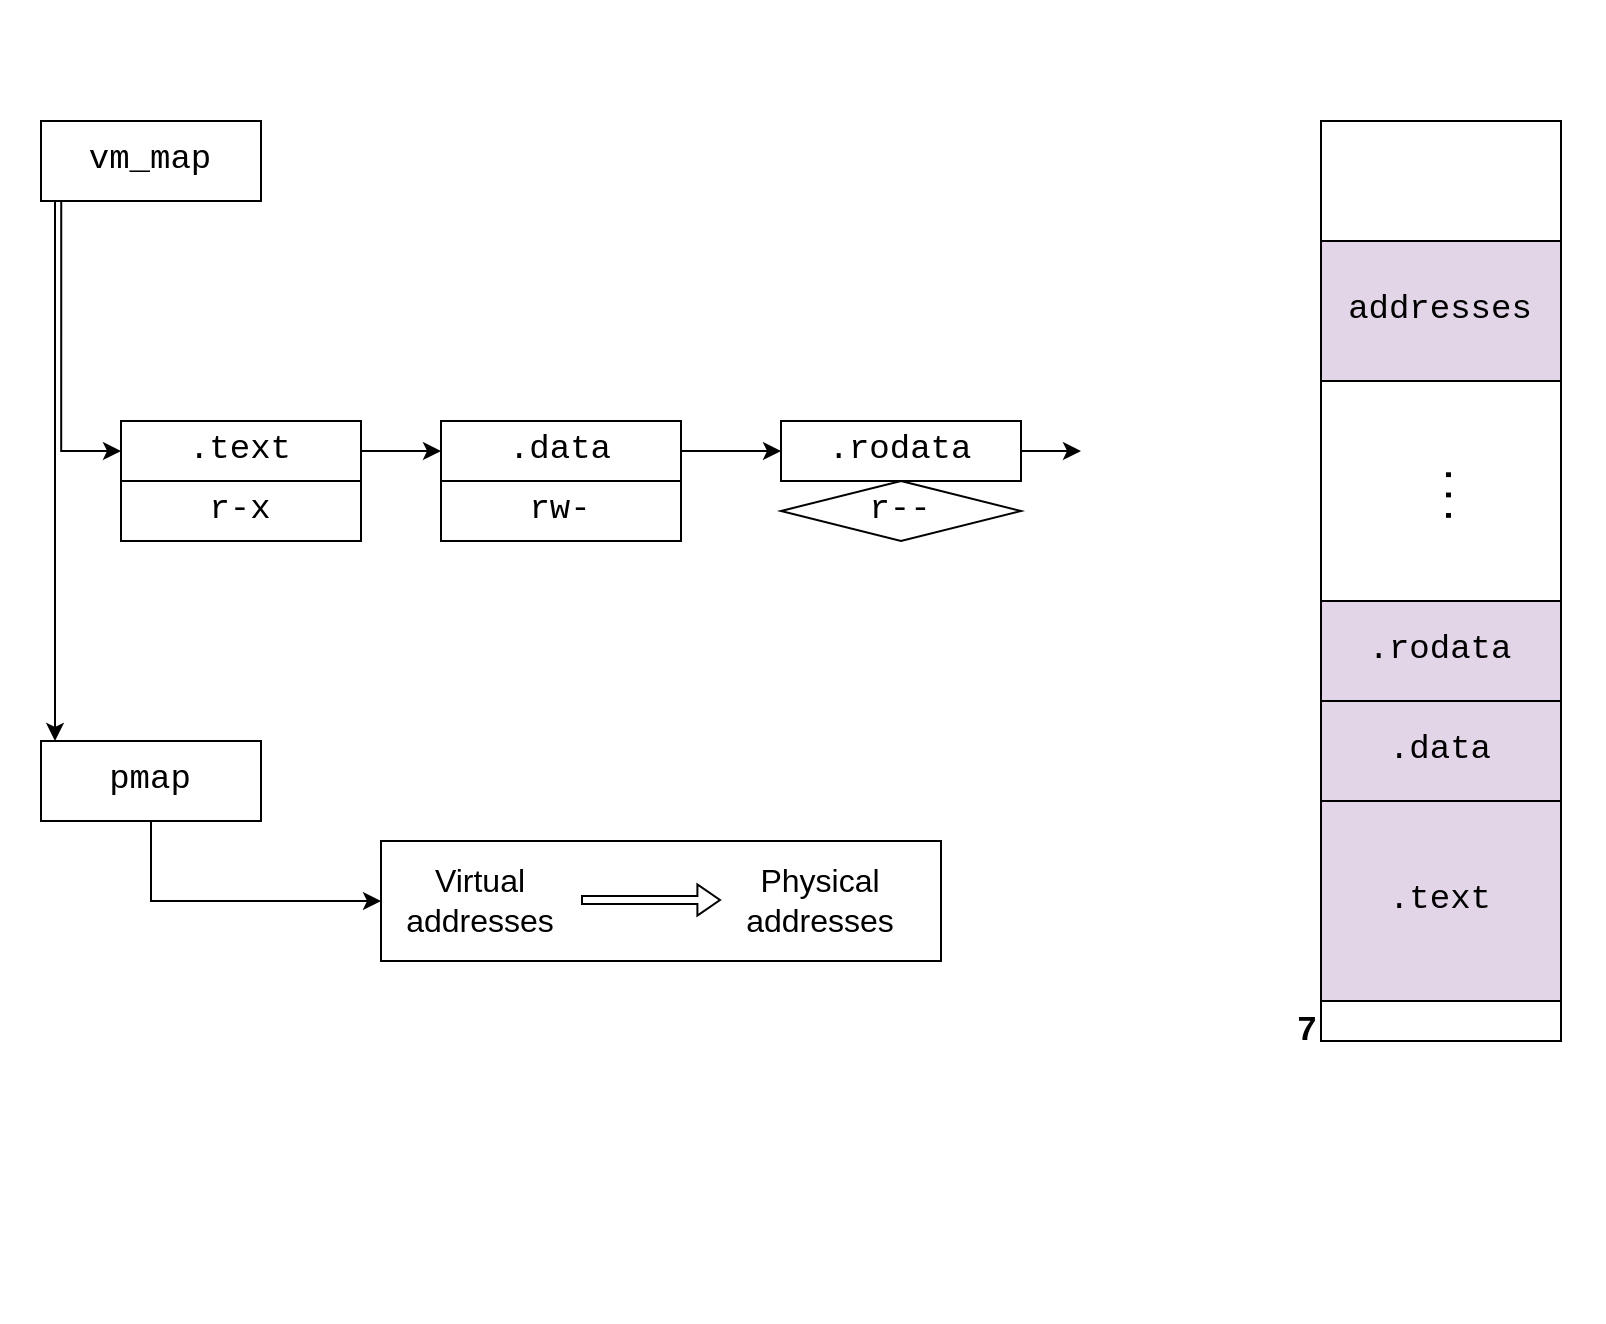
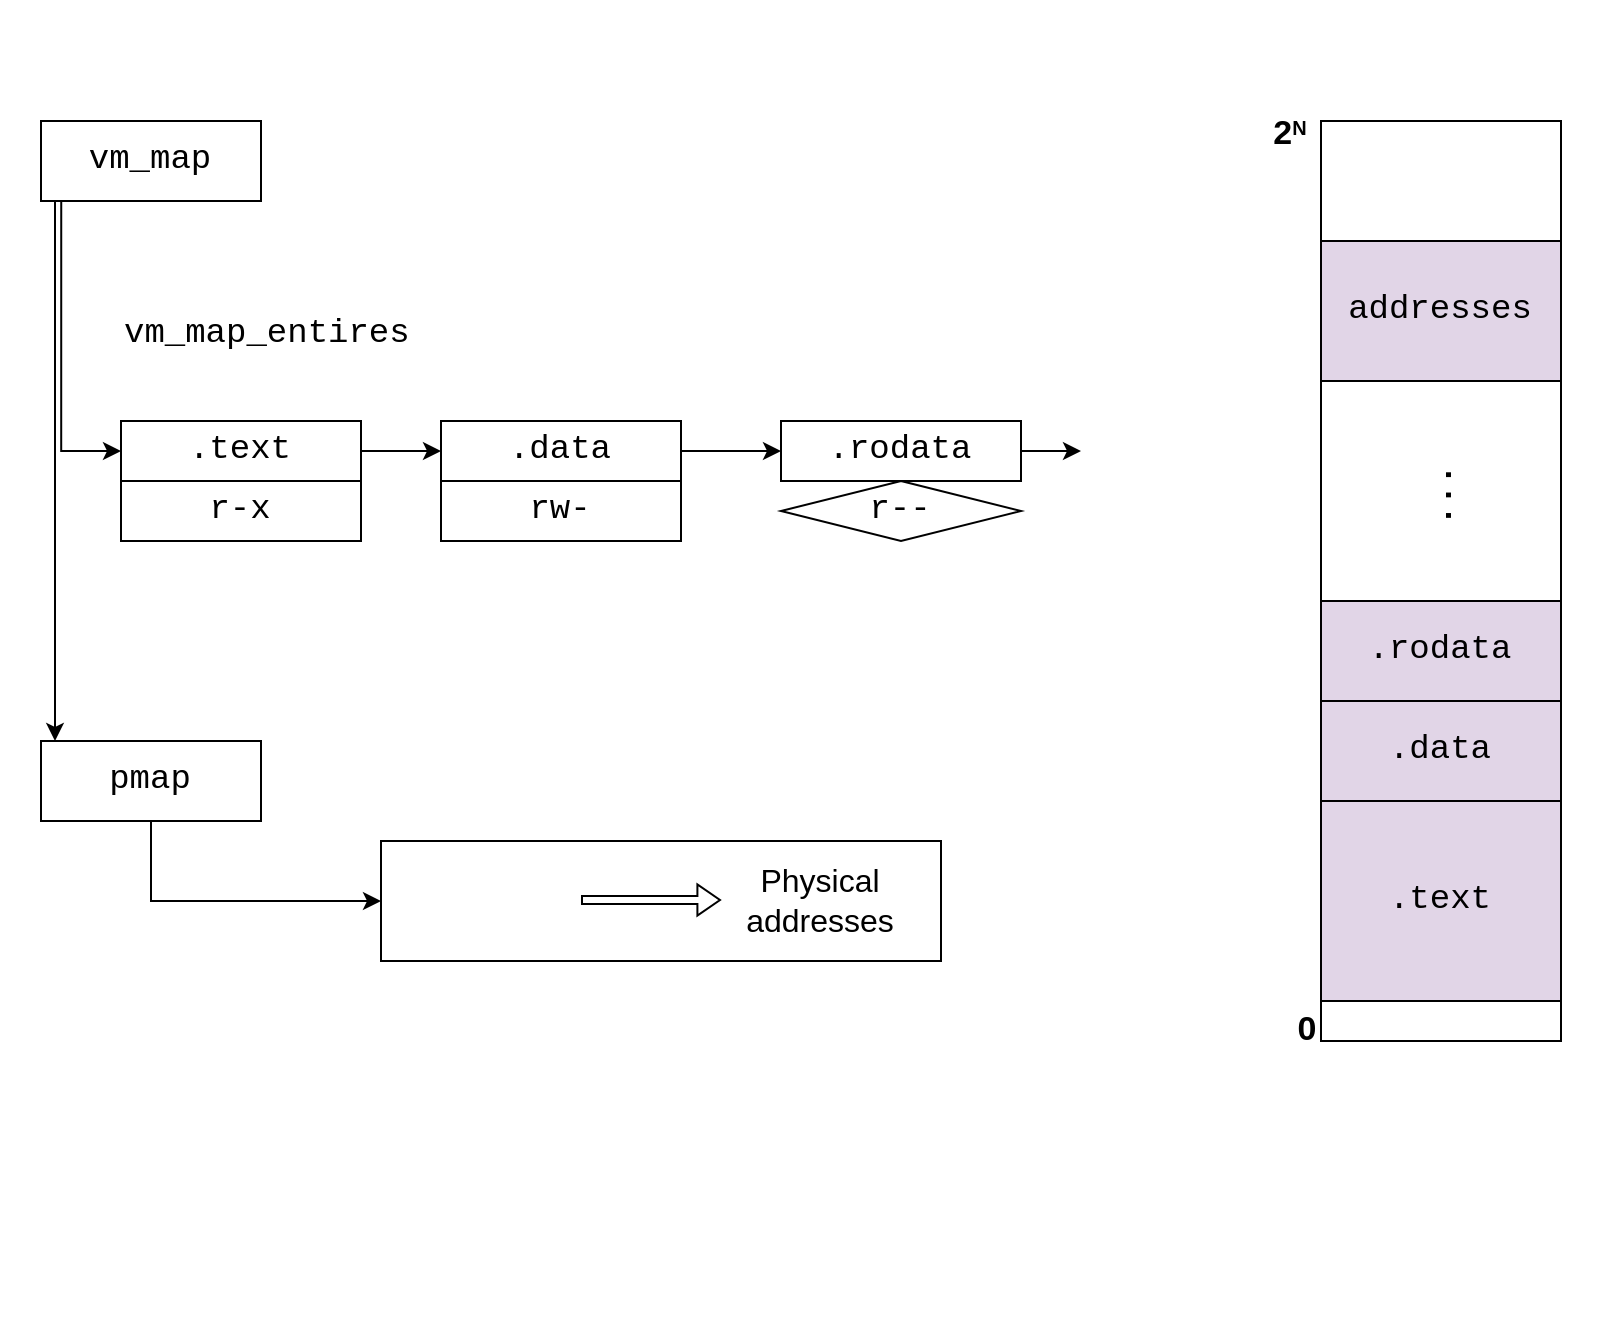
node "2N": added
node "vm_map_entires": added
node "Virtual addresses": removed
node "7": label "7" -> "0"
